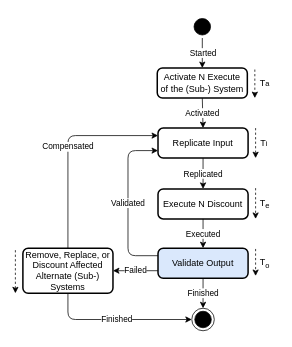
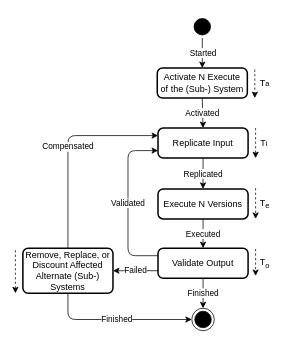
node "Execute N Discount": label "Execute N Discount" -> "Execute N Versions"
node "Validate Output": fillcolor #dae8fc -> #ffffff
